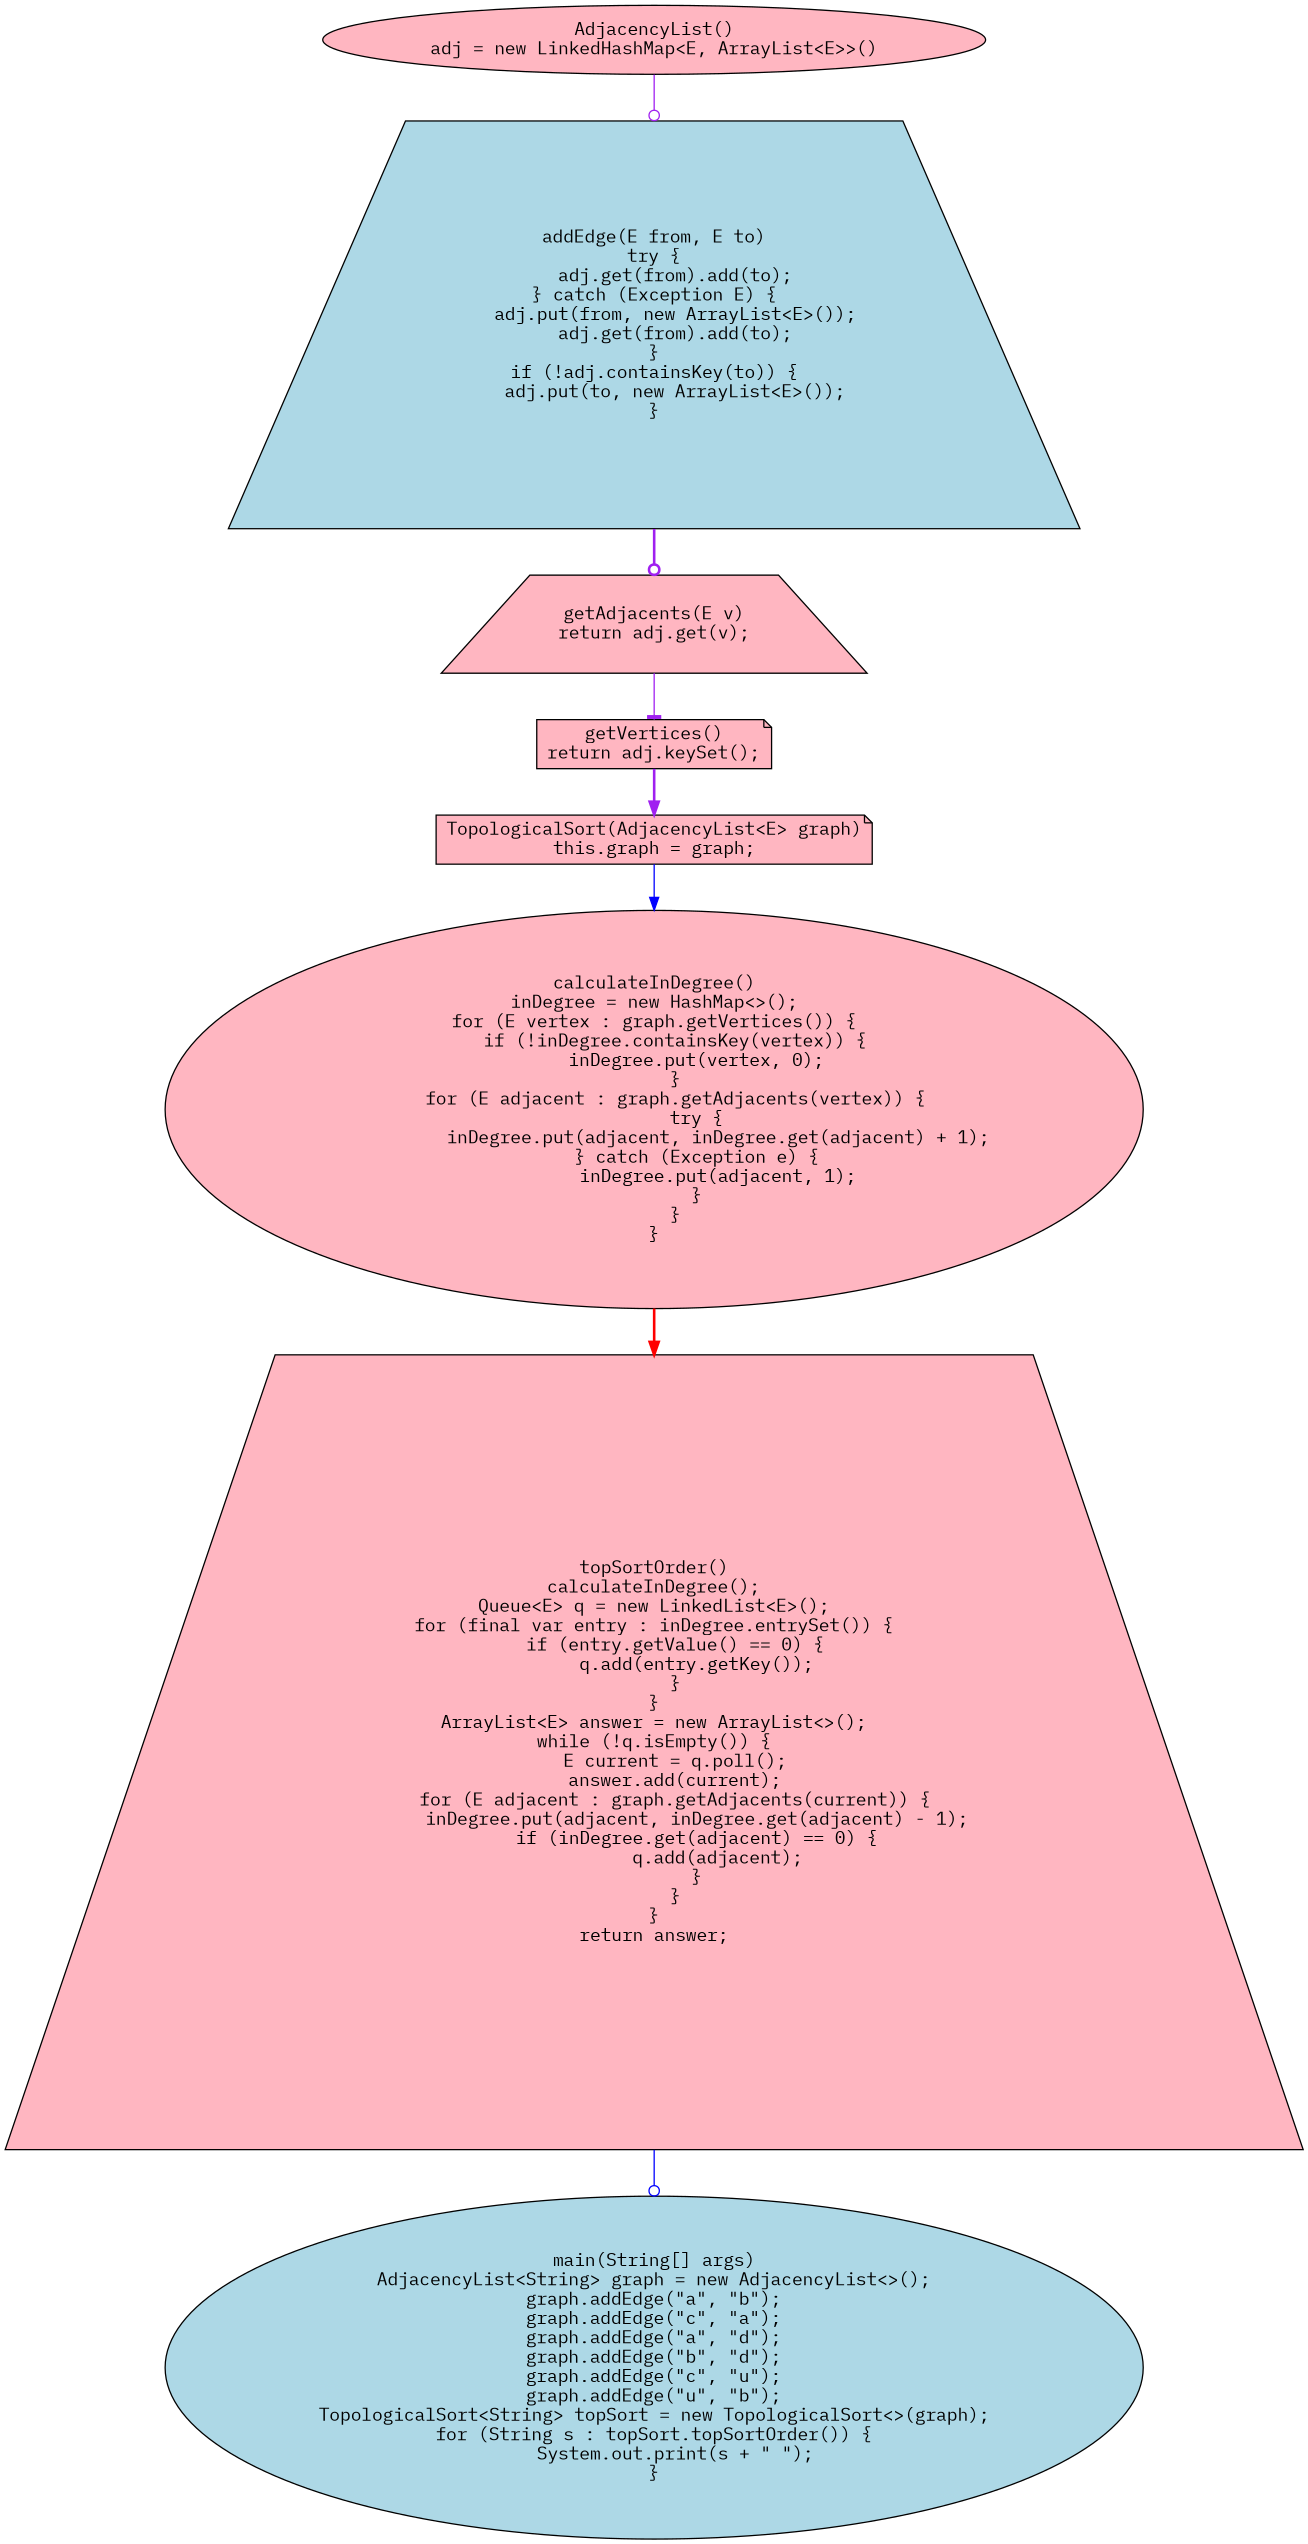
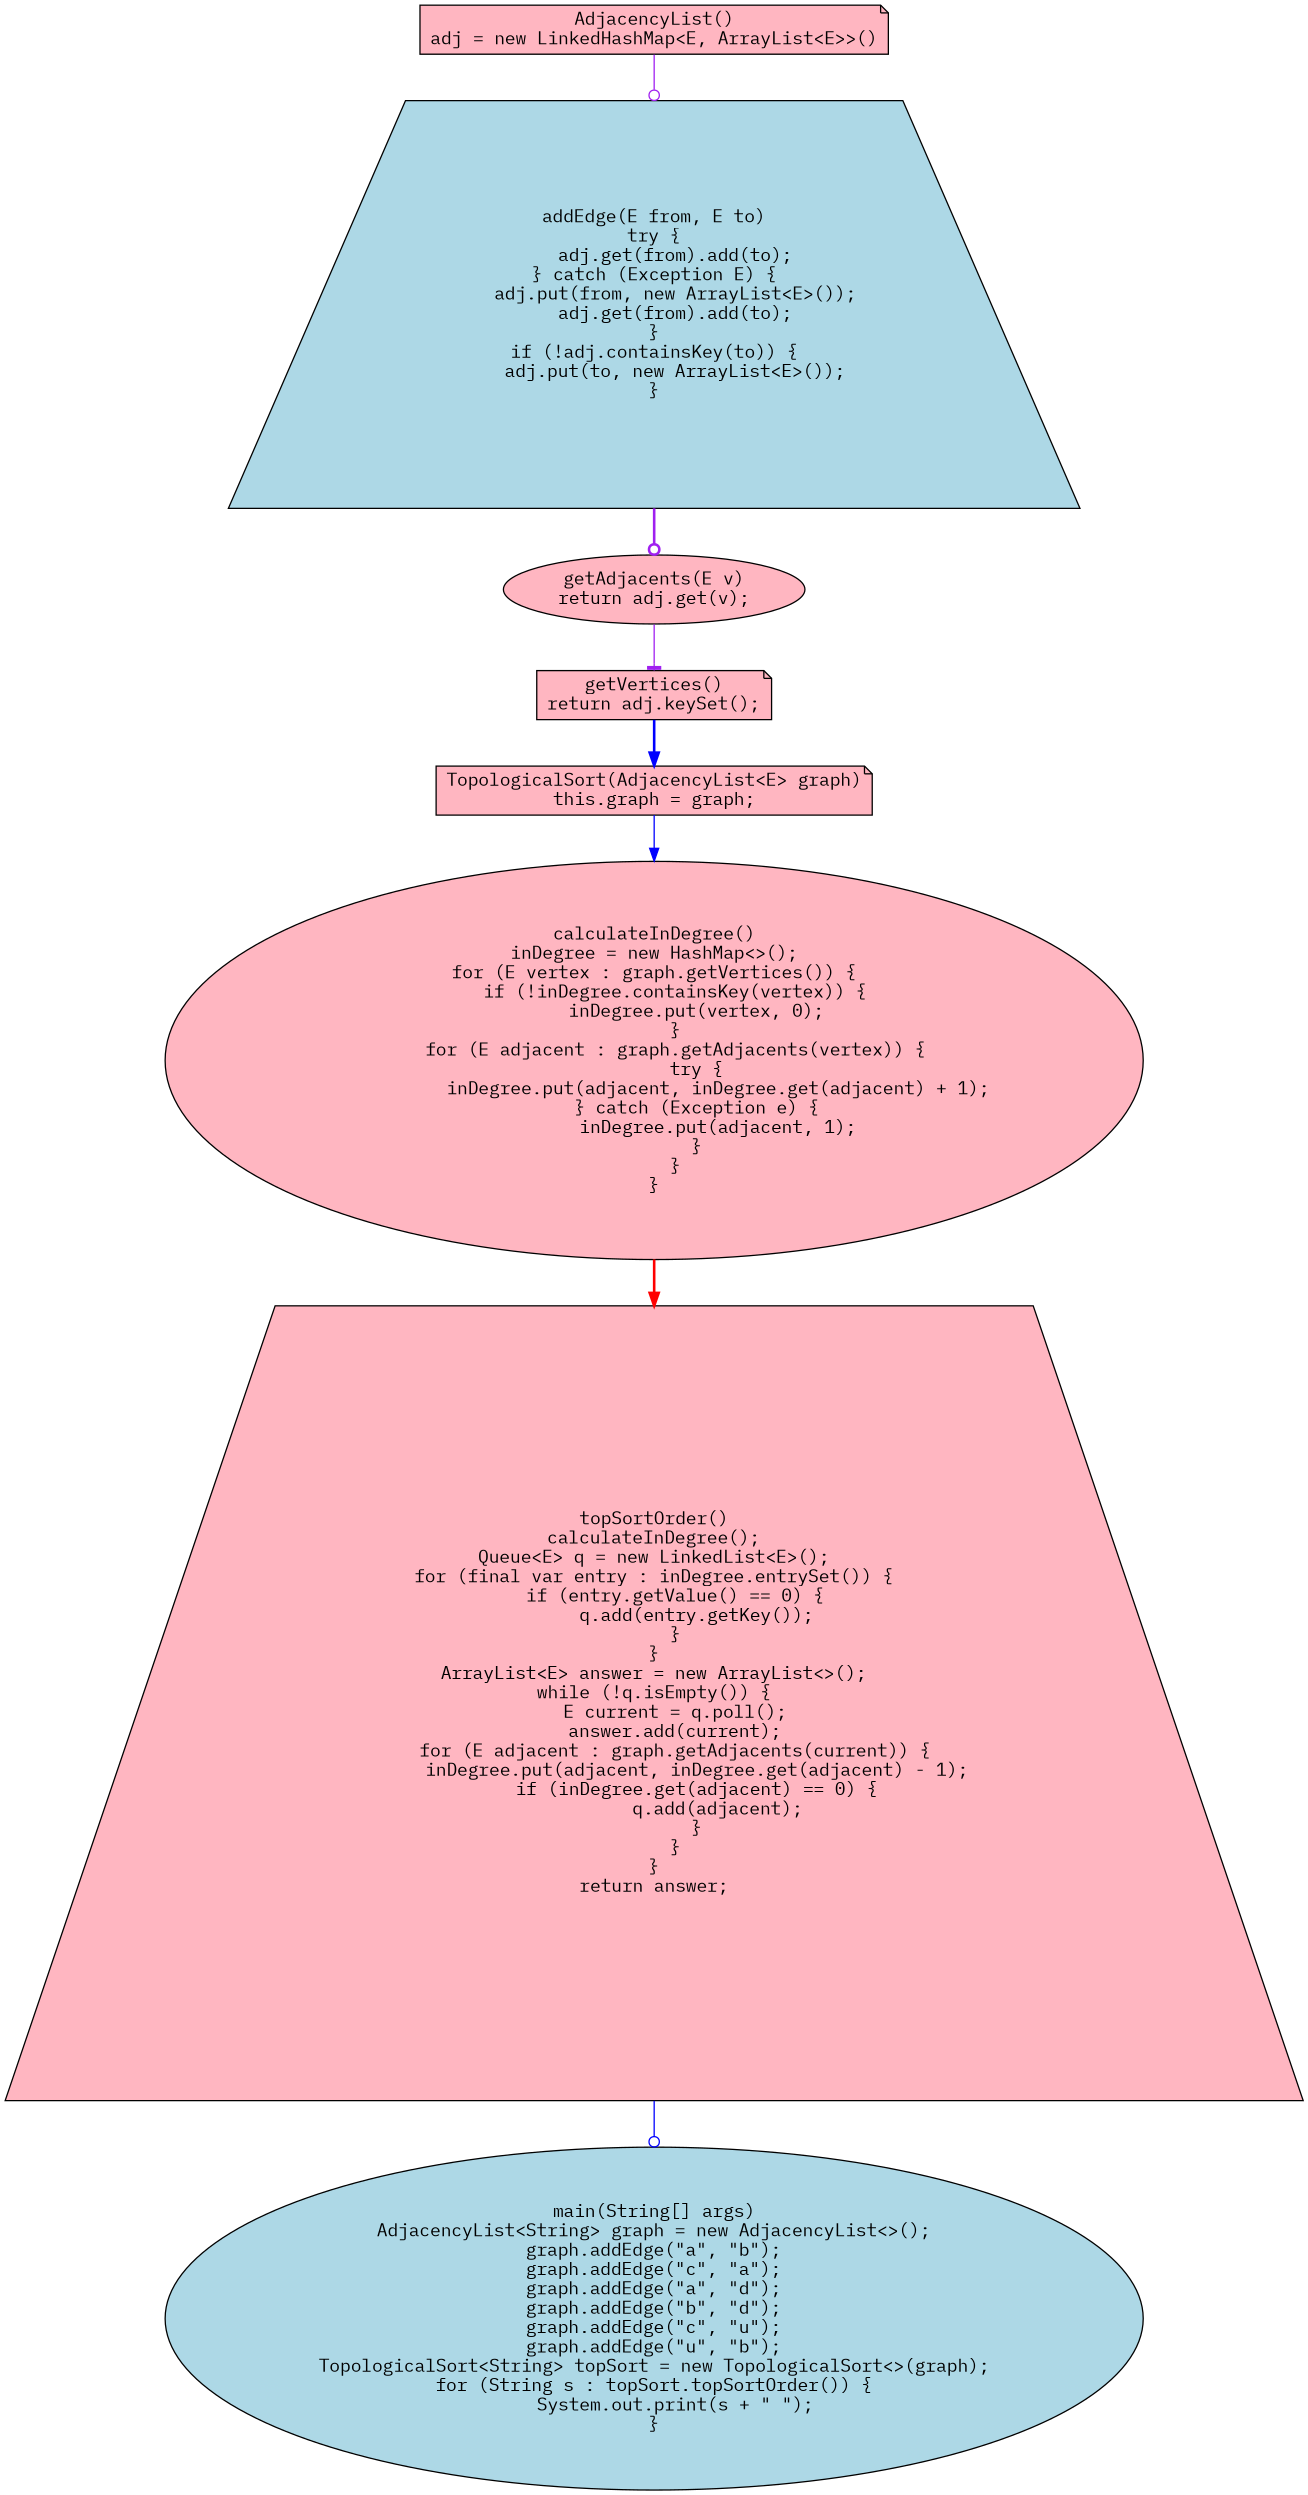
node "AdjacencyList() adj = new LinkedHashMap<E, ArrayList<E>>()": shape ellipse -> note
node "getAdjacents(E v) return adj.get(v);": shape trapezium -> ellipse
edge "getVertices() return adj.keySet();" -> "TopologicalSort(AdjacencyList<E> graph) this.graph = graph;": color purple -> blue
